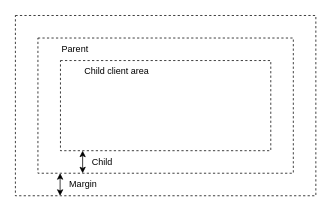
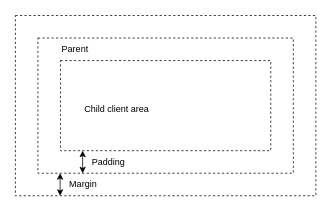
node "Child client area": moved (165, 72) -> (165, 109)
node "Child": label "Child" -> "Padding"
